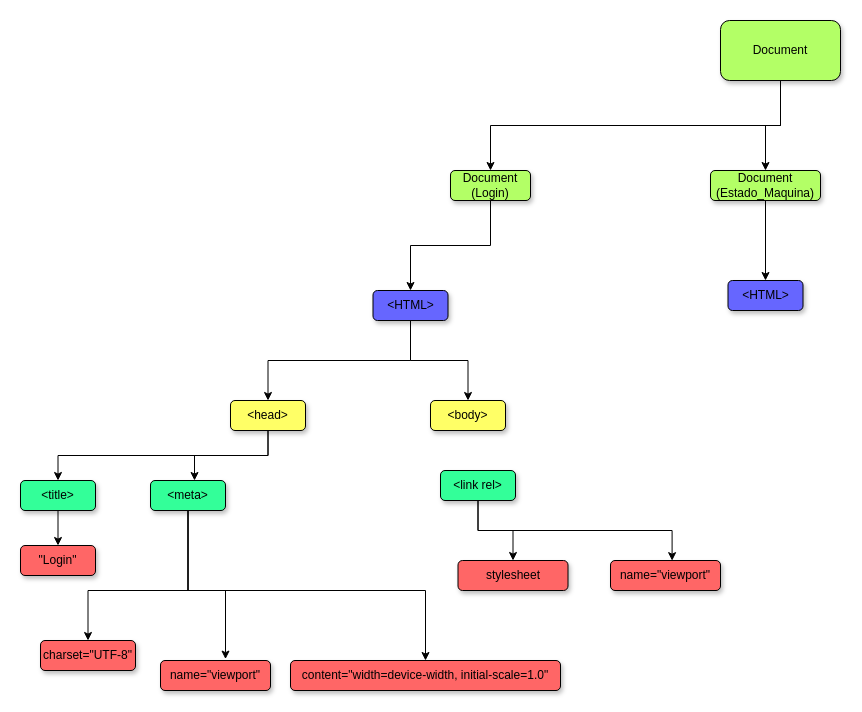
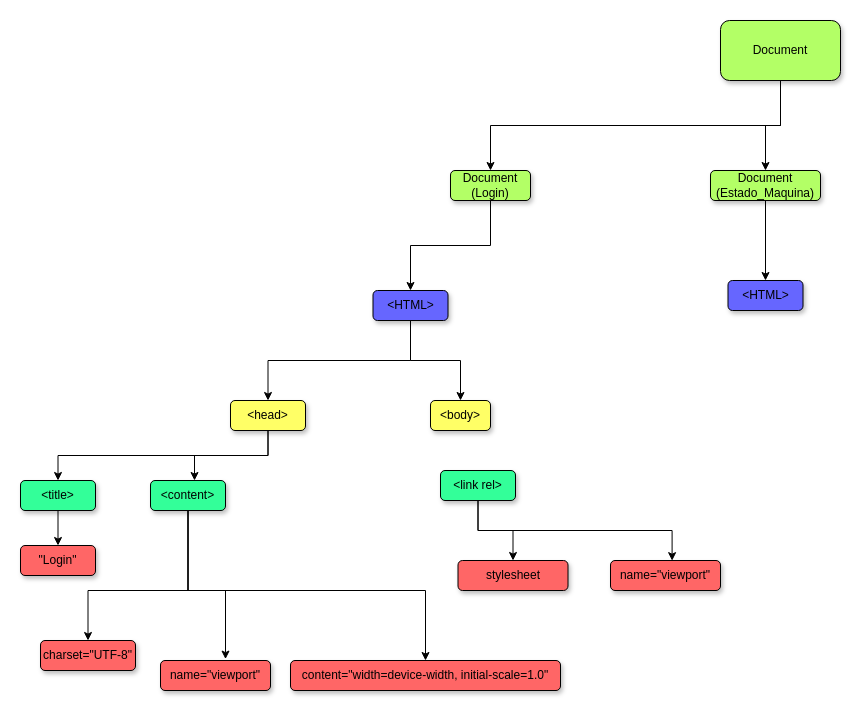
node "<body>": size 75x30 -> 60x30
node "<meta>": label "<meta>" -> "<content>"
